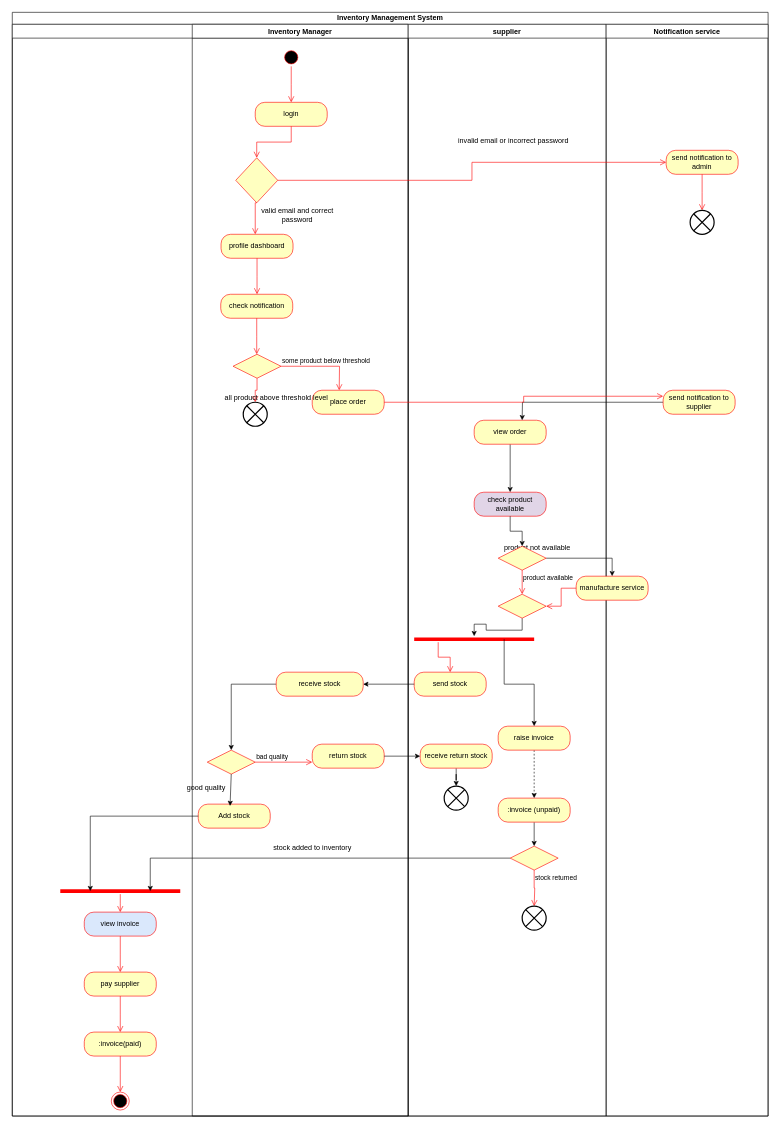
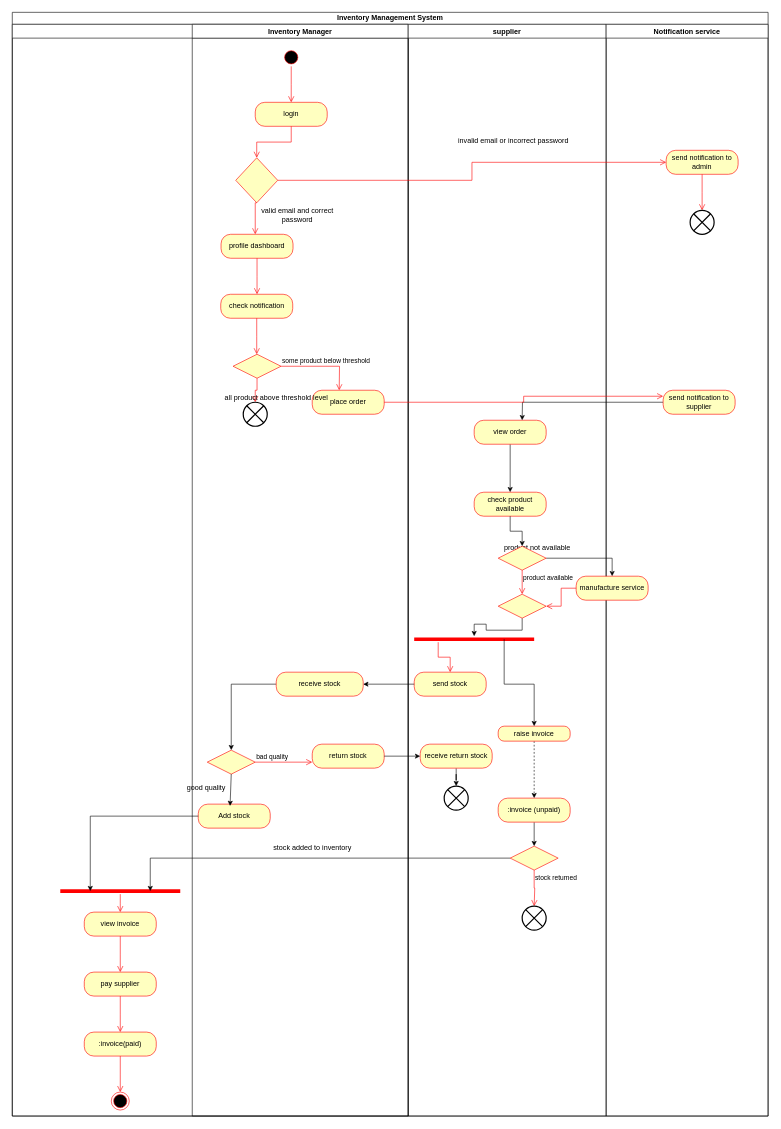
node "check product available": fillcolor #e1d5e7 -> #ffffc0
node "raise invoice": size 72x24 -> 72x15
node "view invoice": fillcolor #dae8fc -> #ffffc0
